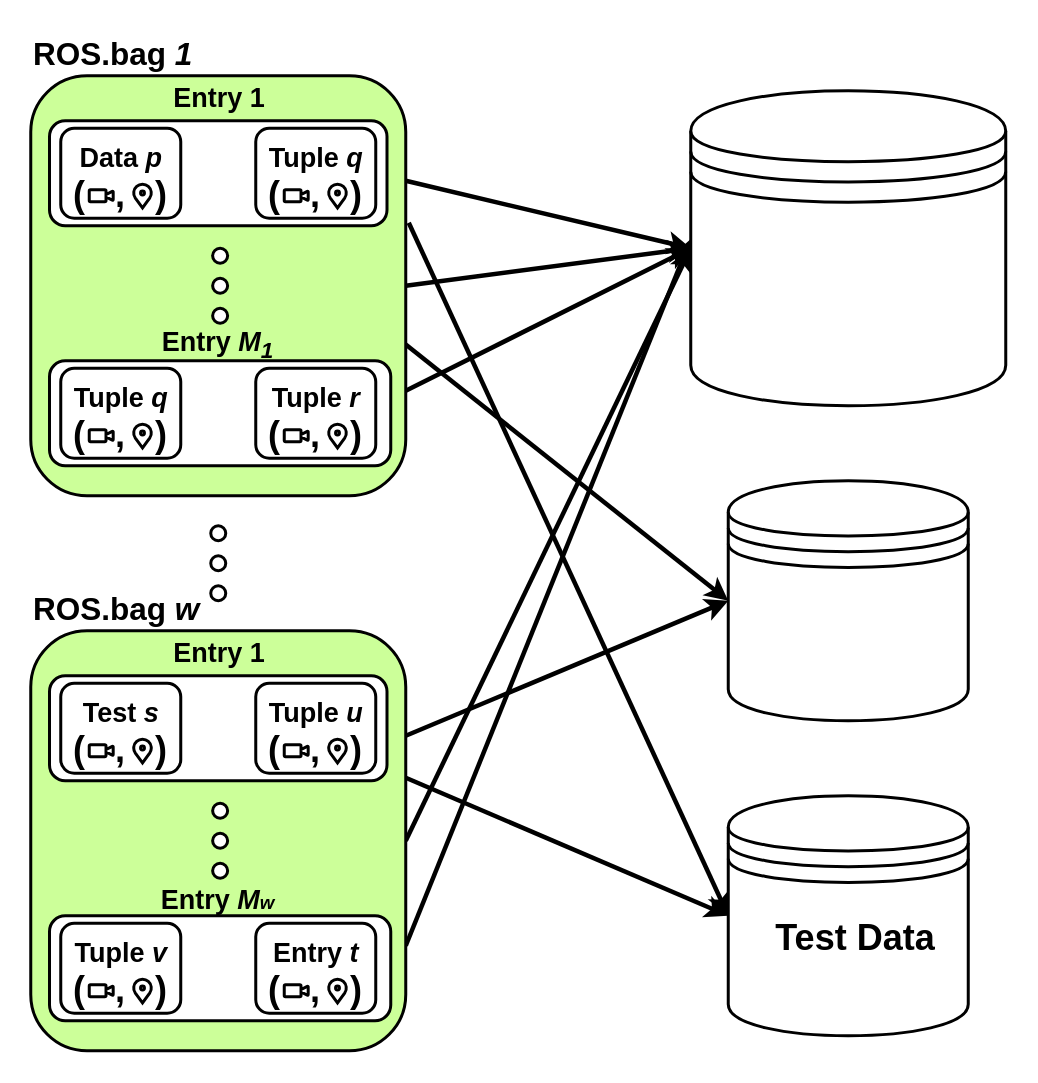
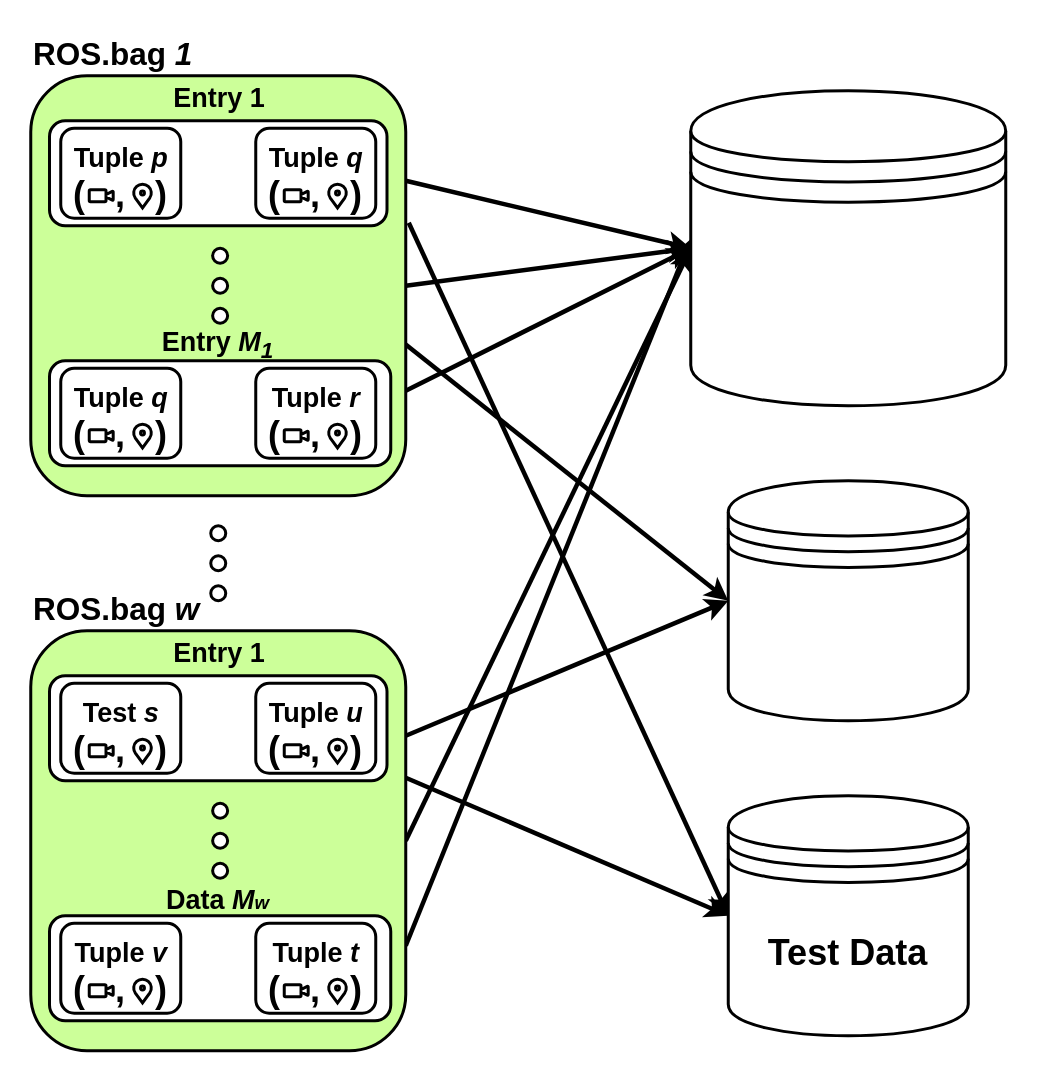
node "Data p": label "Data p" -> "Tuple p"
node "Entry Mw": label "Entry Mw" -> "Data Mw"
node "Test Data": moved (856, 938) -> (848, 953)
node "Entry t": label "Entry t" -> "Tuple t"
